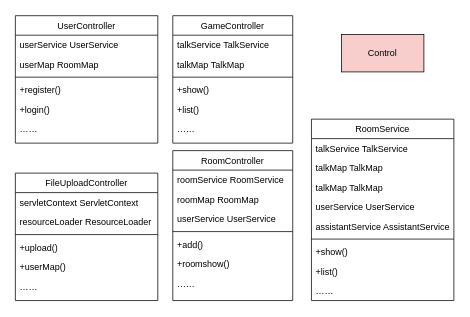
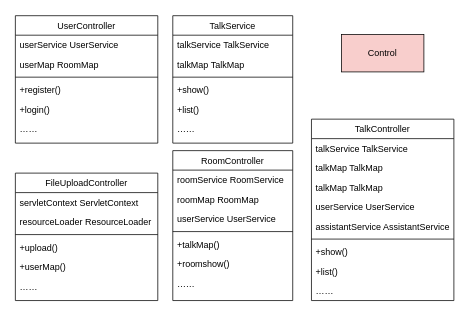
node "GameController": label "GameController" -> "TalkService"
node "RoomService": label "RoomService" -> "TalkController"
node "+add()": label "+add()" -> "+talkMap()"
